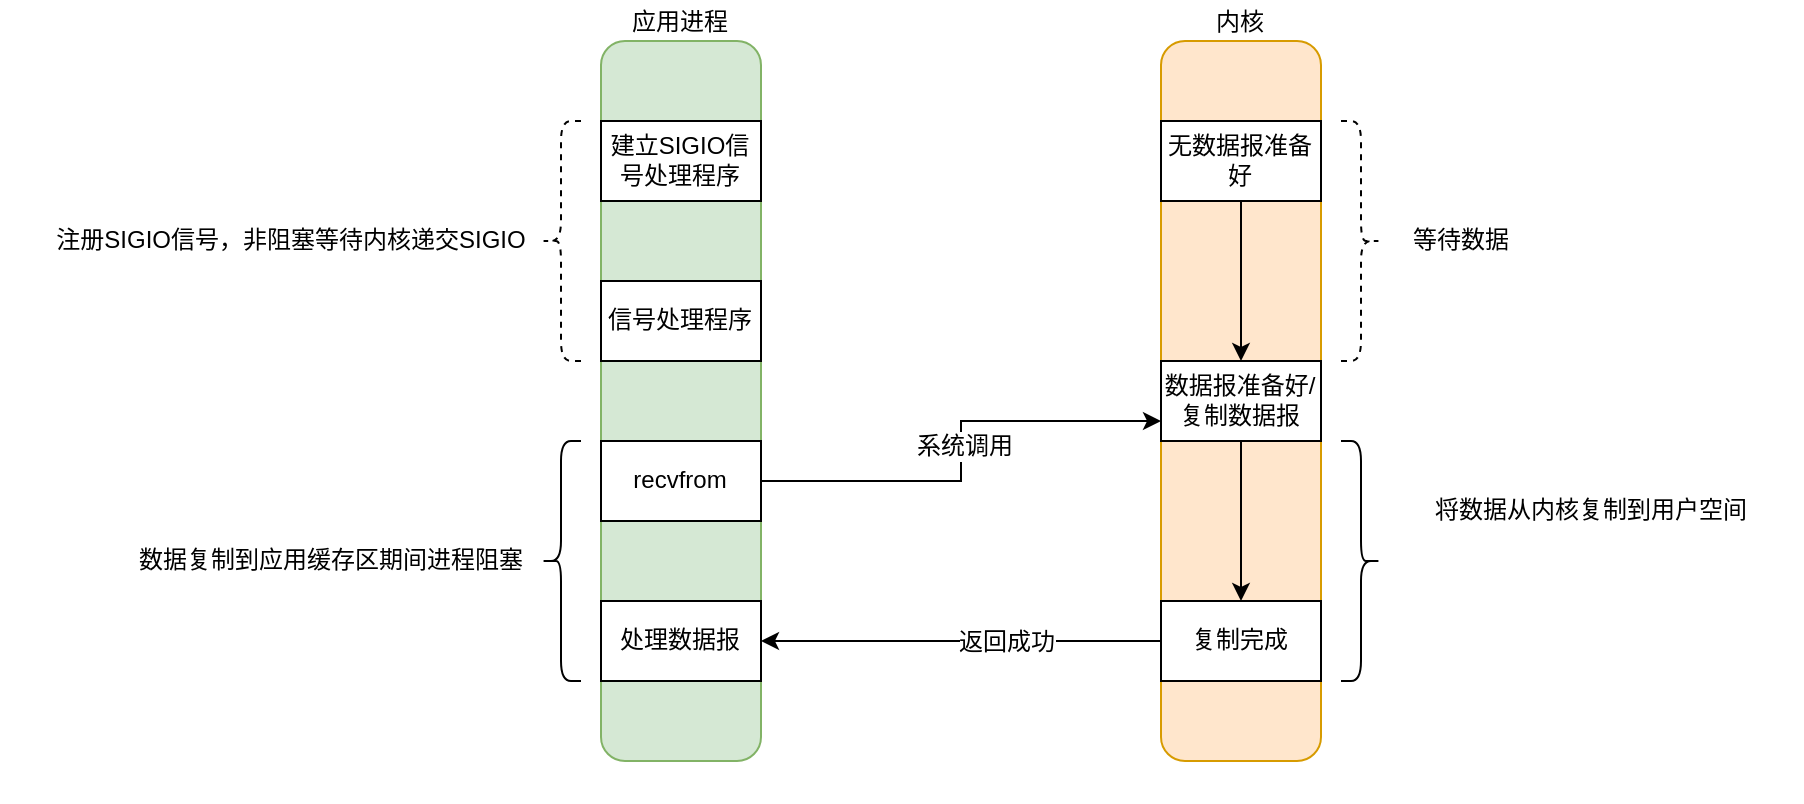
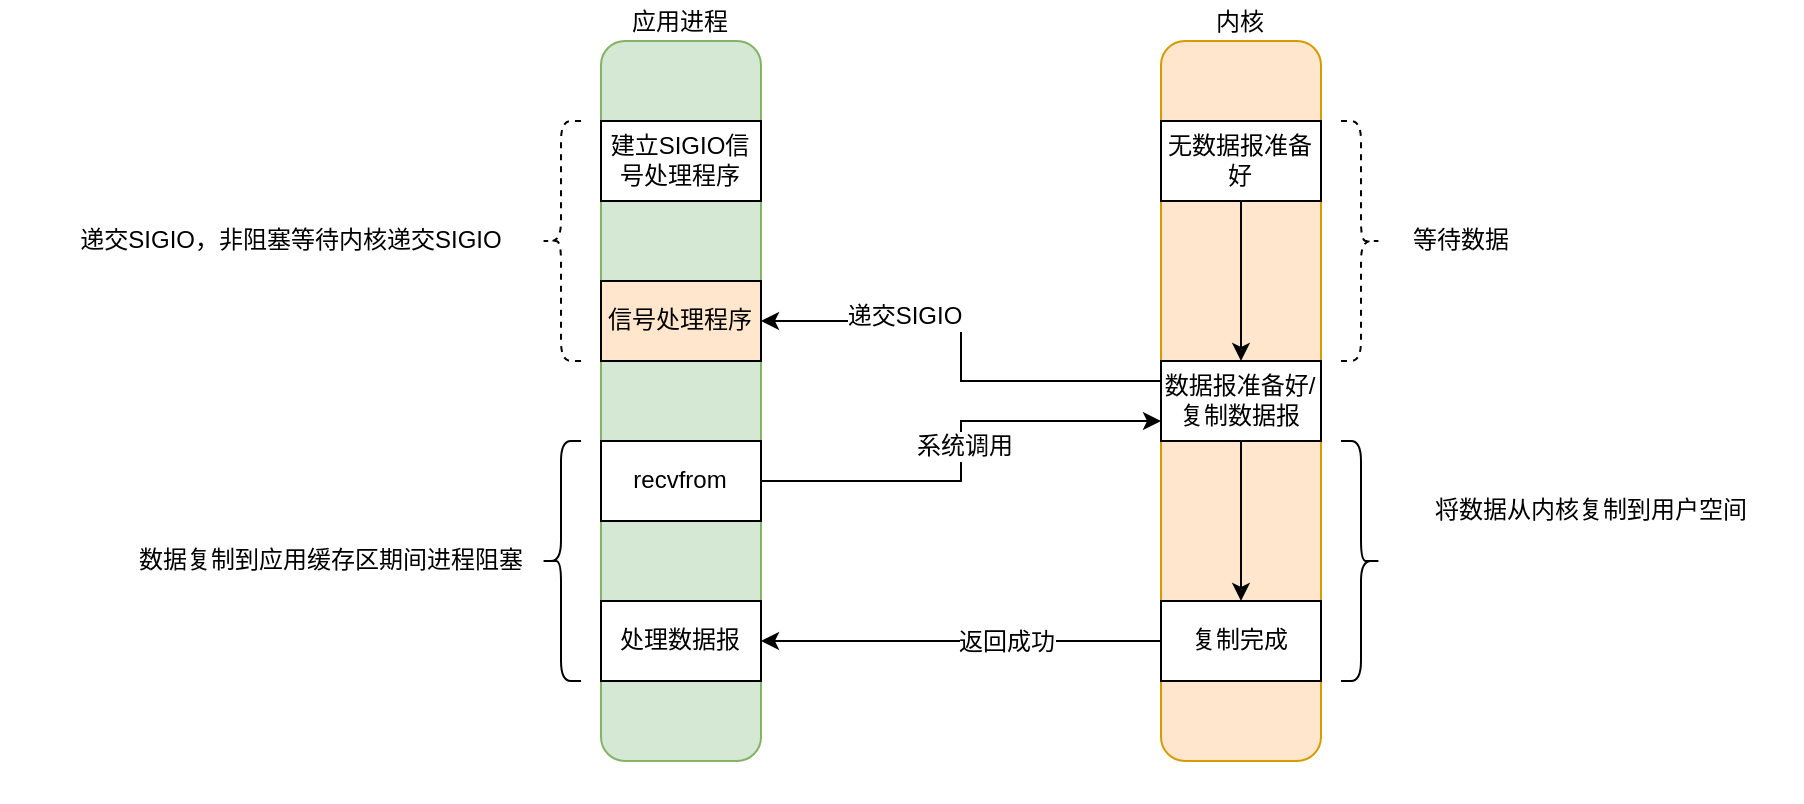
node "注册SIGIO信号，非阻塞等待内核递交SIGIO": label "注册SIGIO信号，非阻塞等待内核递交SIGIO" -> "递交SIGIO，非阻塞等待内核递交SIGIO"
node "信号处理程序": fillcolor #ffffff -> #ffe6cc
edge "数据报准备好/复制数据报" -> "信号处理程序": added, label "递交SIGIO"
